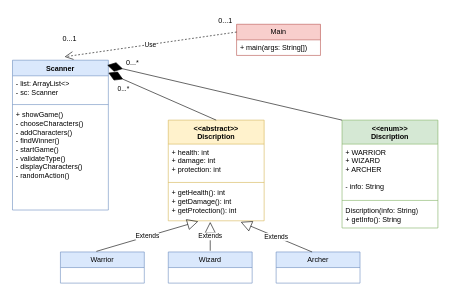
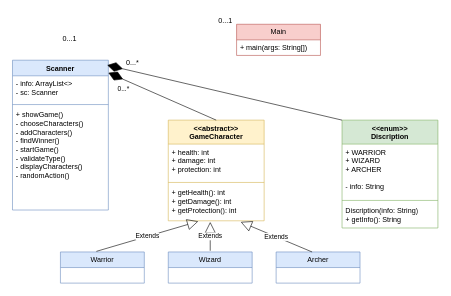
edge "Main" -> "Scanner": removed, label "Use"
node "- list: ArrayList<> - sc: Scanner": label "- list: ArrayList<> - sc: Scanner" -> "- info: ArrayList<> - sc: Scanner"
node "<<abstract>> Discription": label "<<abstract>> Discription" -> "<<abstract>> GameCharacter"
